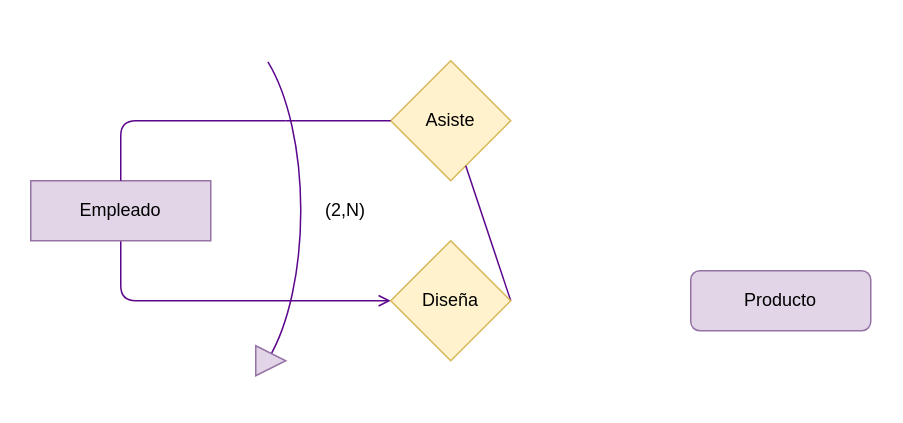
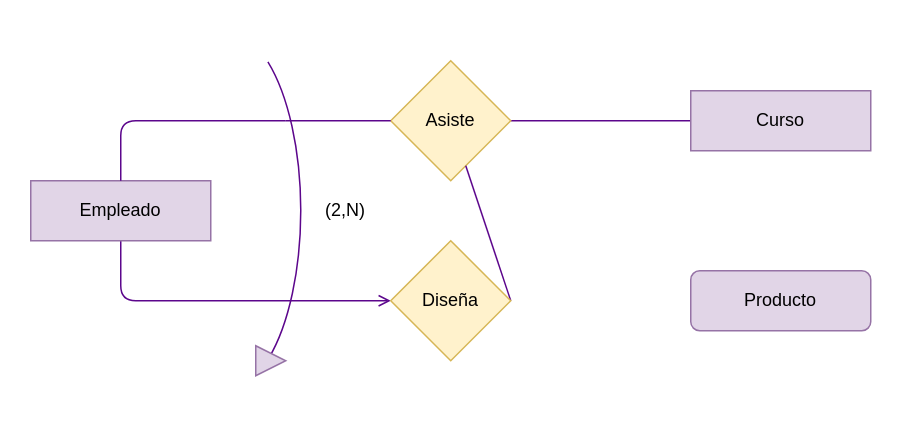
edge "Asiste" -- "Curso": added
node "Curso": added
